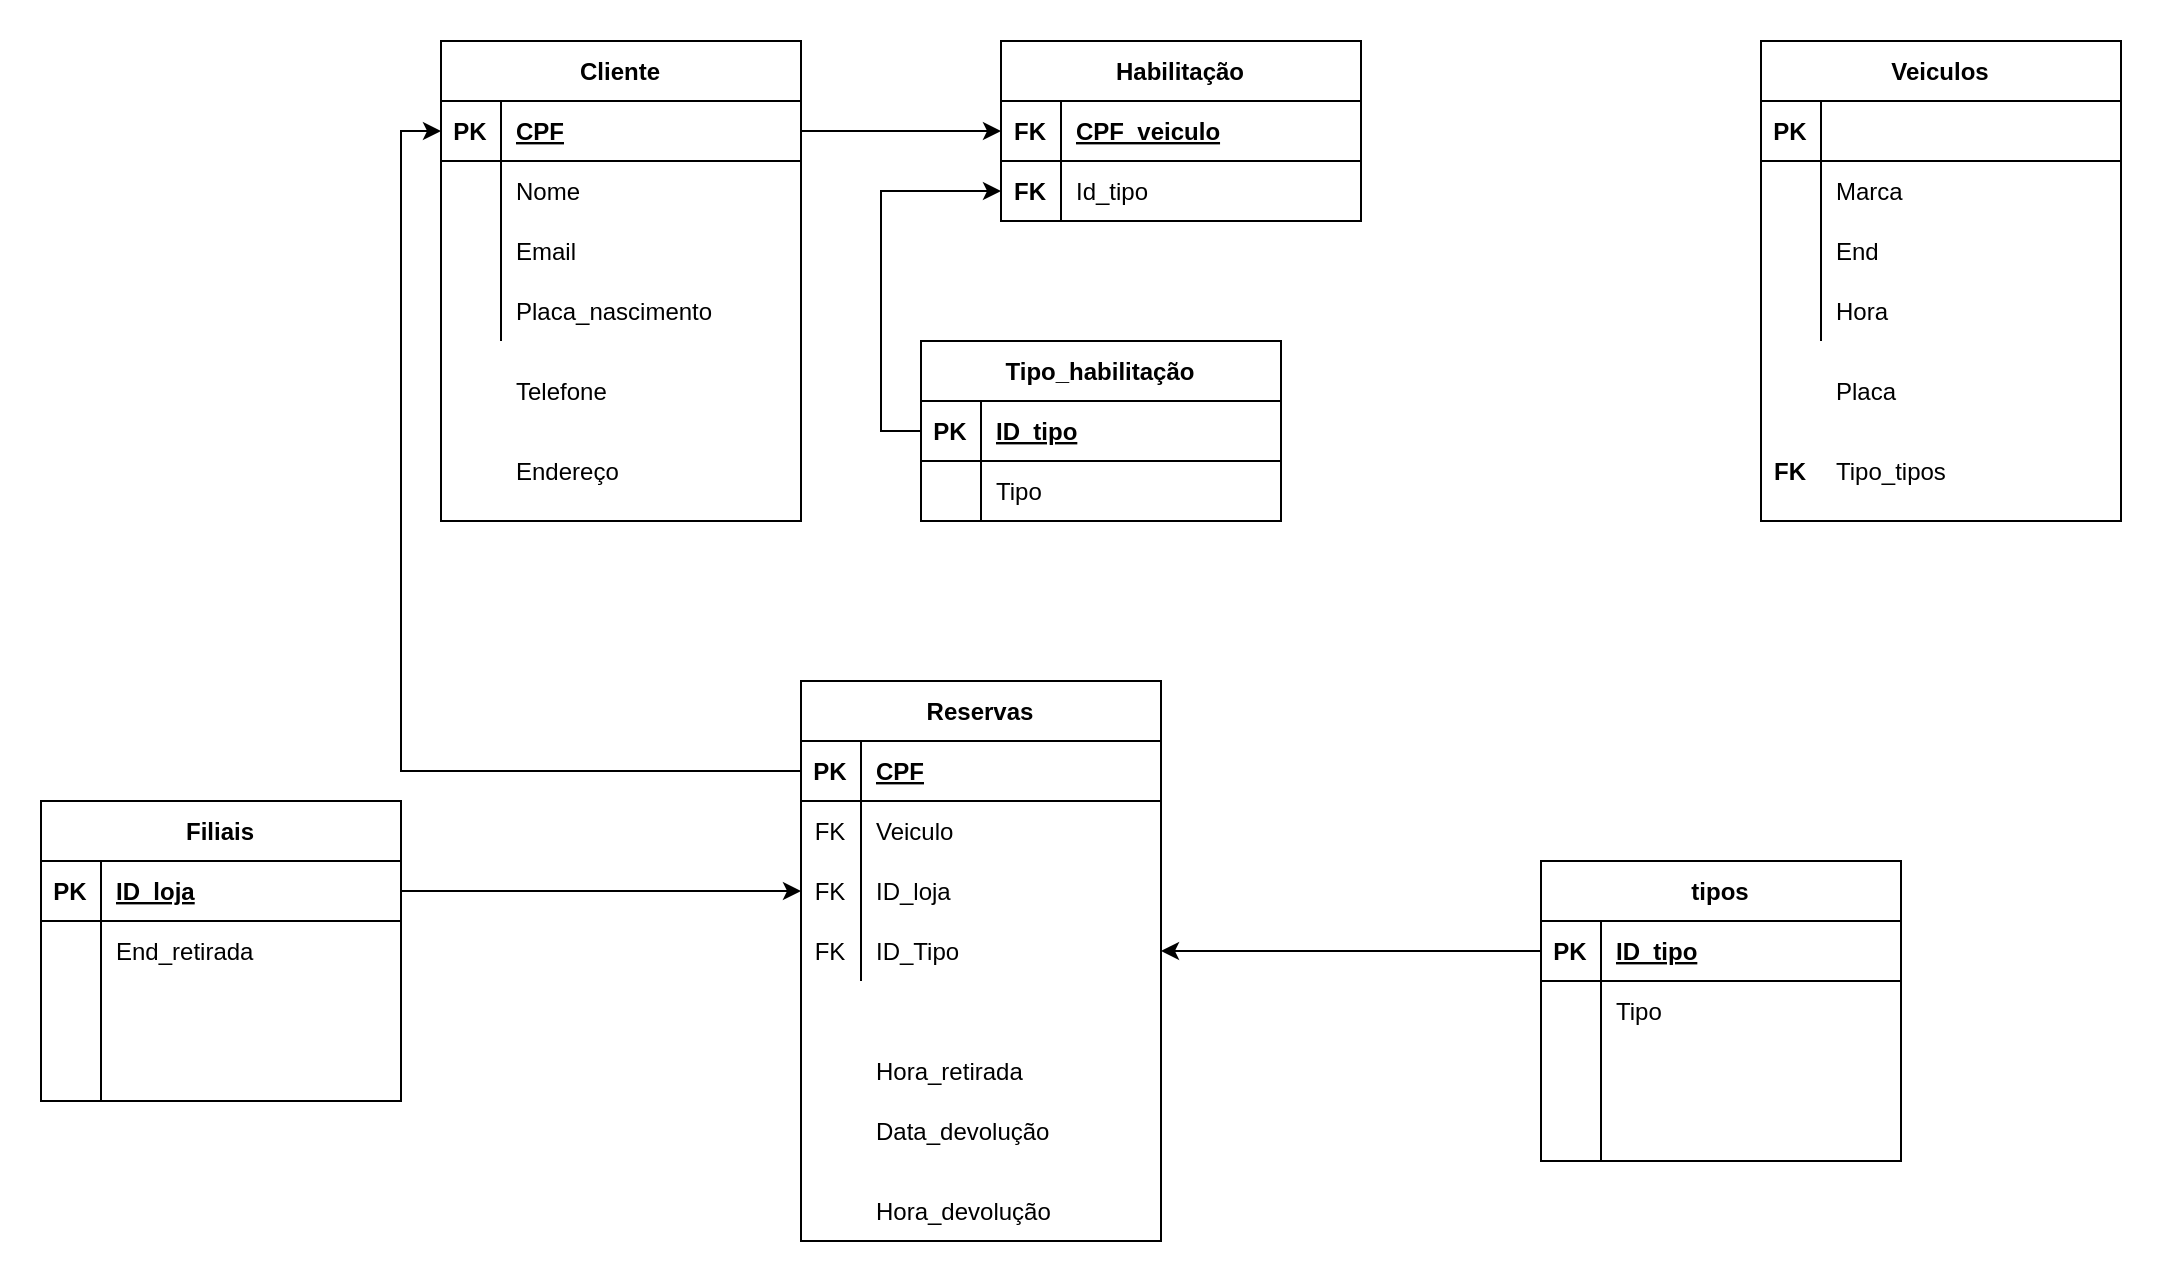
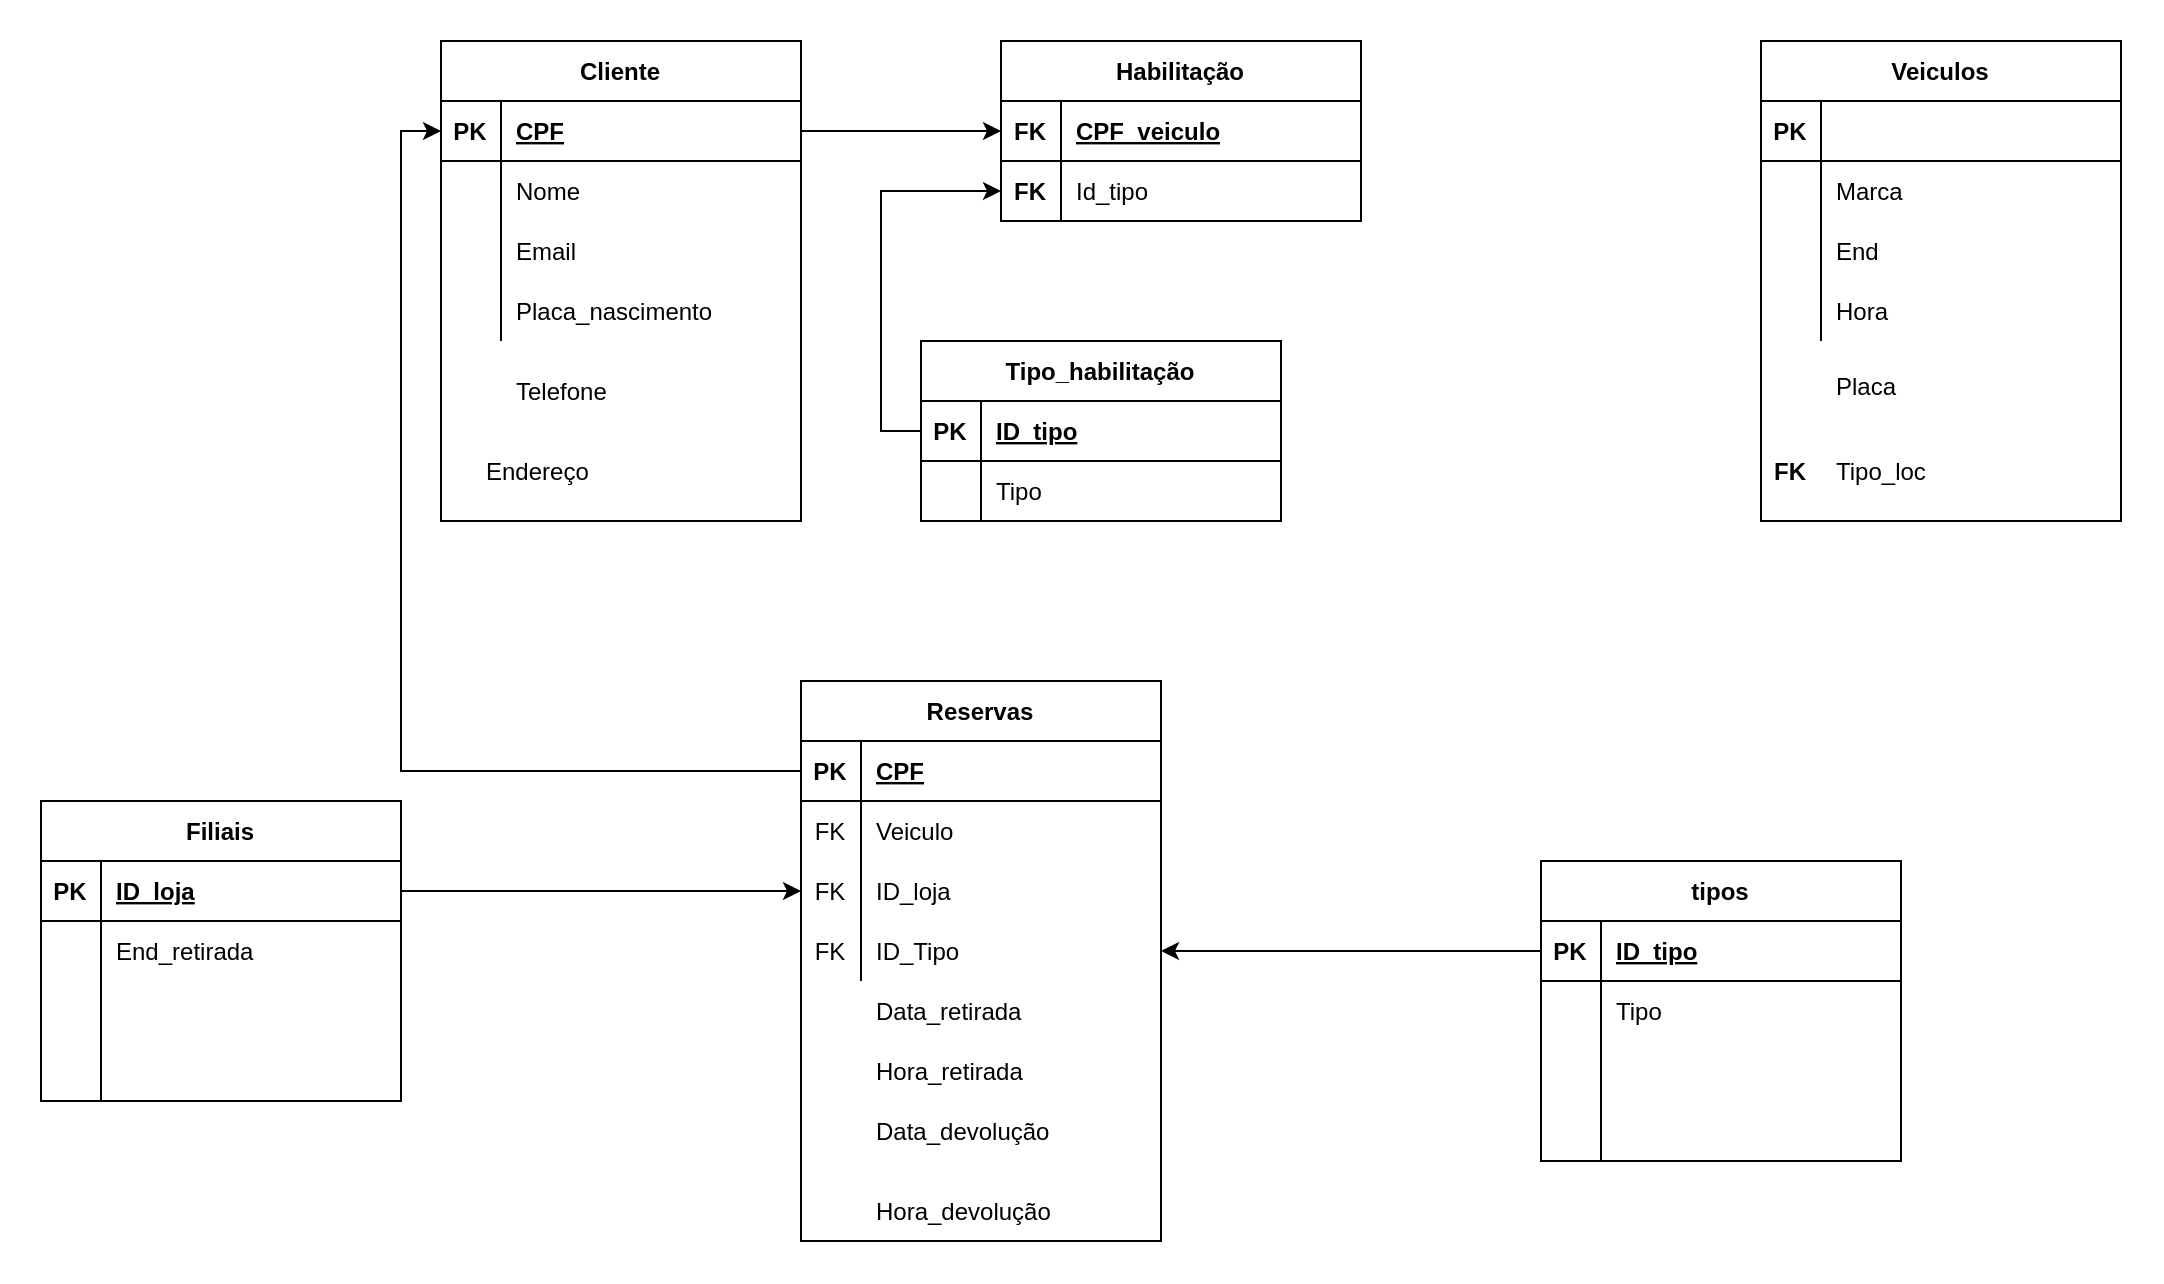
node "Placa": size 300x60 -> 240x50
node "Endereço": moved (651, 471) -> (621, 471)
node "Tipo_tipos": label "Tipo_tipos" -> "Tipo_loc"
node "Data_retirada": added
